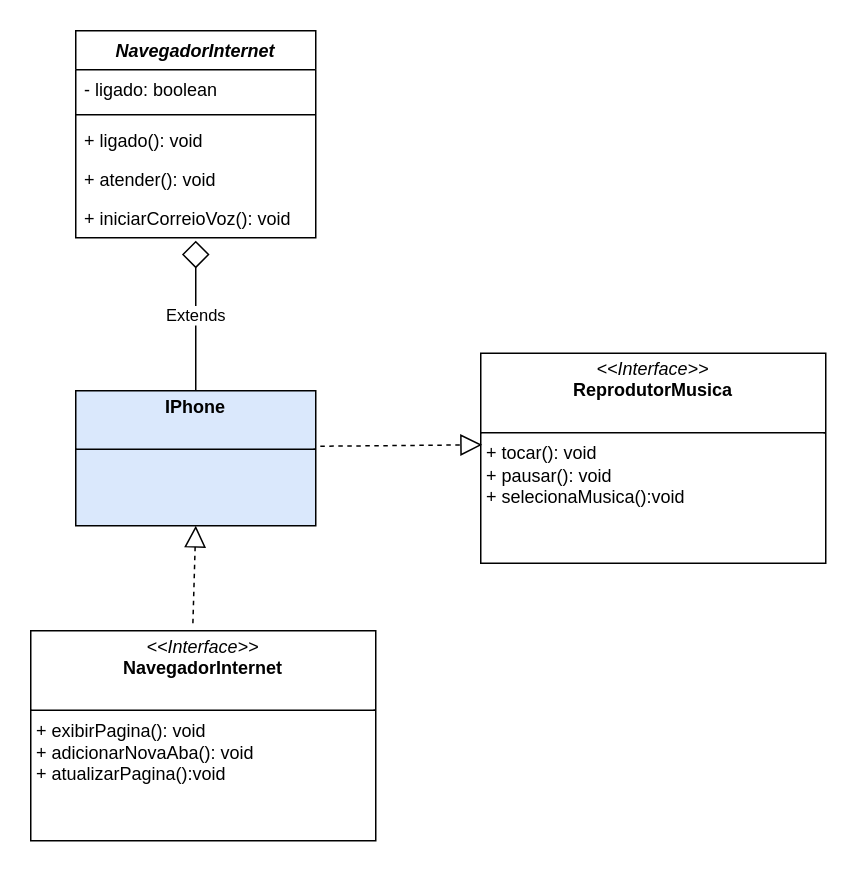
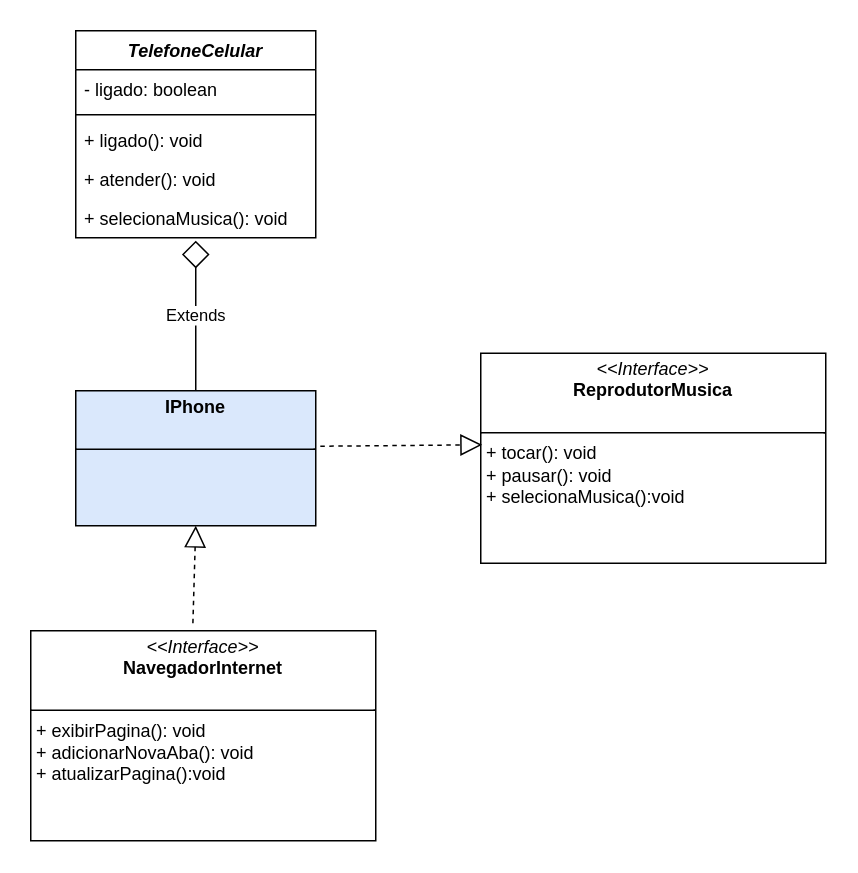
node "NavegadorInternet": label "NavegadorInternet" -> "TelefoneCelular"
node "+ iniciarCorreioVoz(): void": label "+ iniciarCorreioVoz(): void" -> "+ selecionaMusica(): void"
